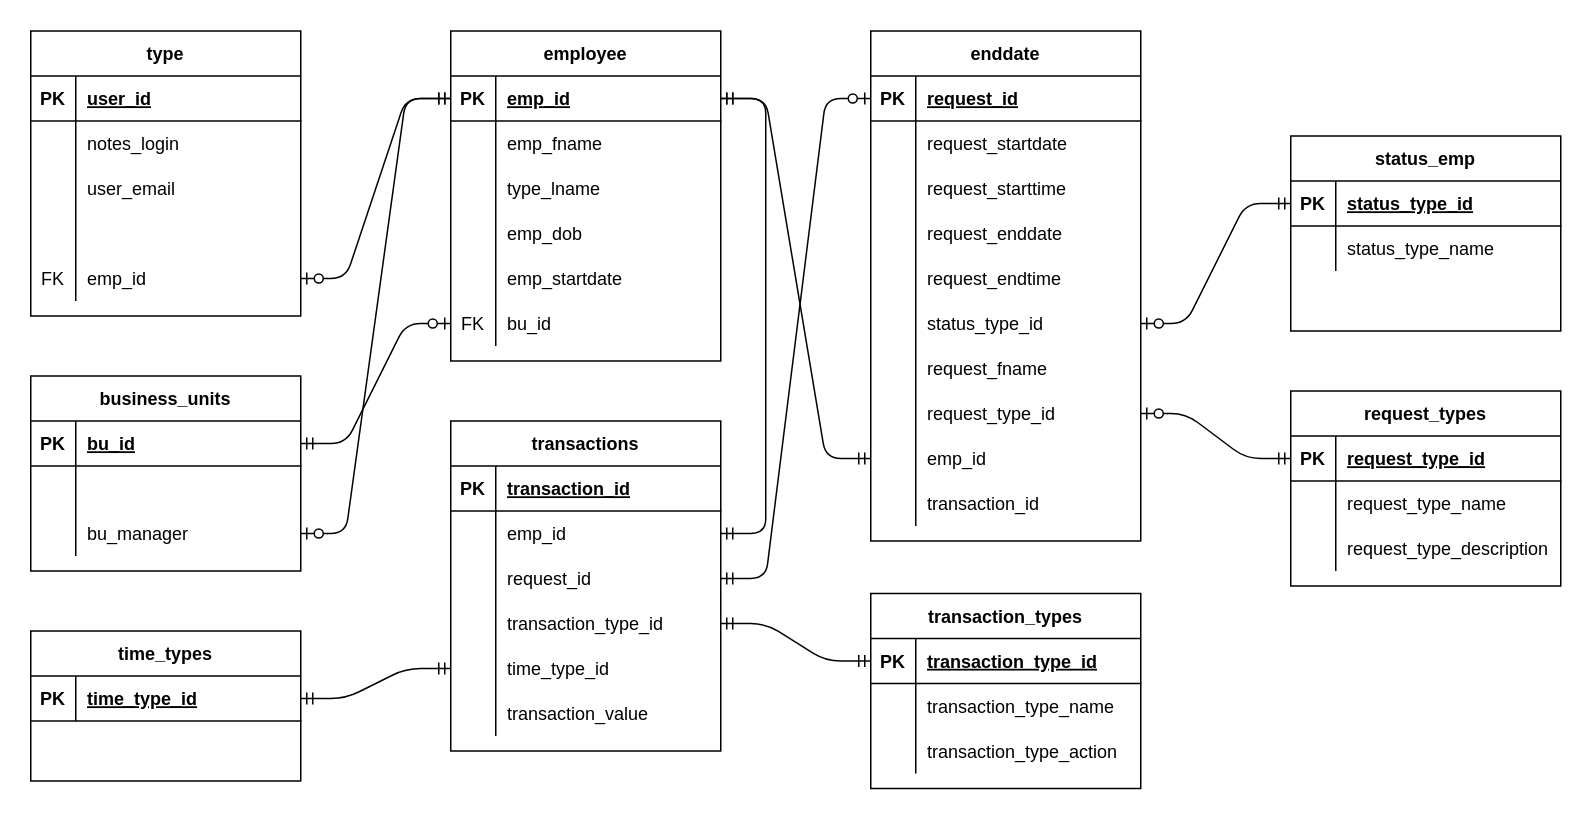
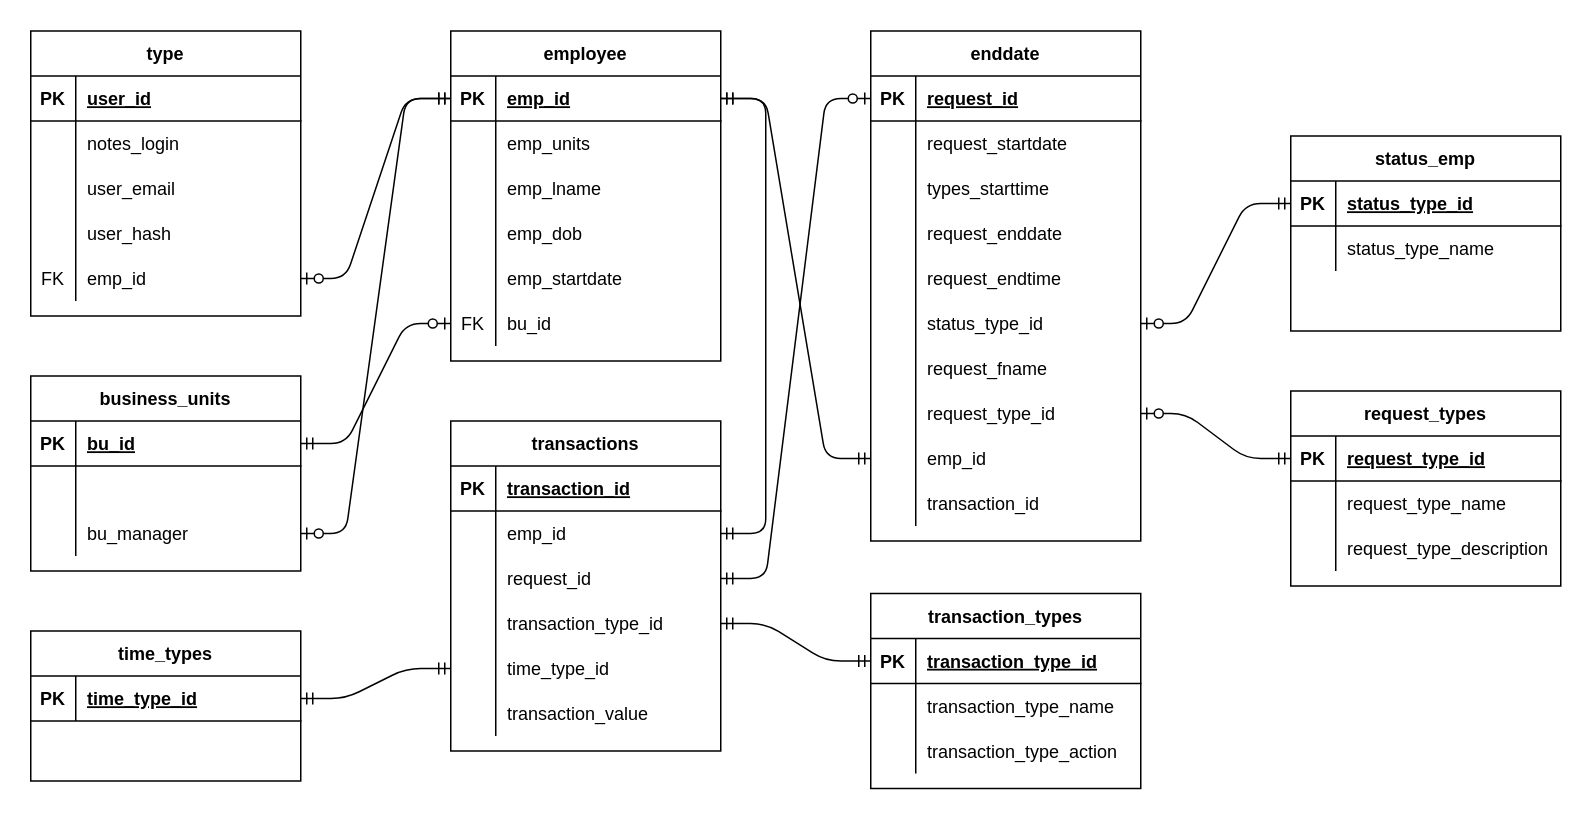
node "emp_fname": label "emp_fname" -> "emp_units"
node "type_lname": label "type_lname" -> "emp_lname"
node "request_starttime": label "request_starttime" -> "types_starttime"
node "user_hash": added
